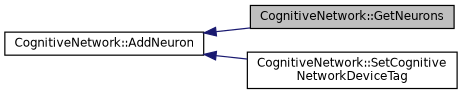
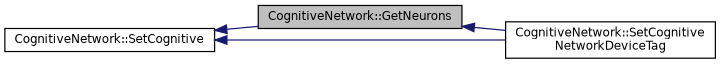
edge "CognitiveNetwork::SetCognitive NetworkDeviceTag" -> "CognitiveNetwork::GetNeurons": added
node "CognitiveNetwork::AddNeuron": label "CognitiveNetwork::AddNeuron" -> "CognitiveNetwork::SetCognitive"
